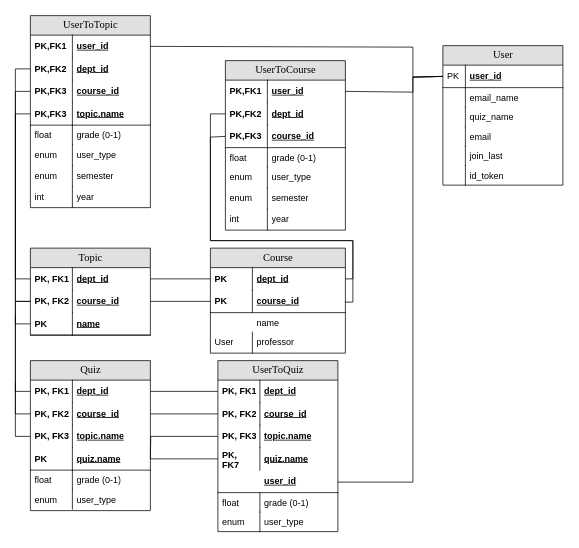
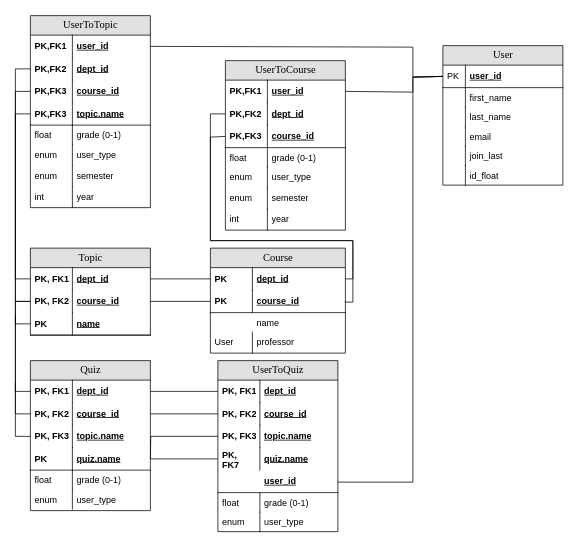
node "email_name": label "email_name" -> "first_name"
node "quiz_name": label "quiz_name" -> "last_name"
node "id_token": label "id_token" -> "id_float"
